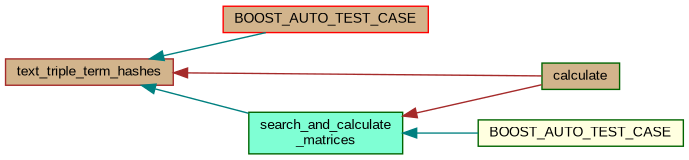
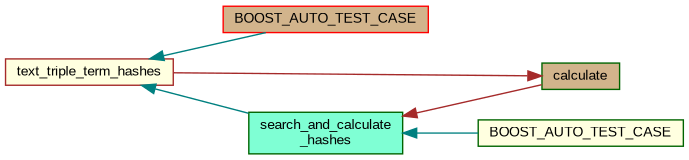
node "text_triple_term_hashes": fillcolor tan -> lightyellow
edge "calculate" -> "text_triple_term_hashes": reversed
node "search_and_calculate _matrices": label "search_and_calculate _matrices" -> "search_and_calculate _hashes"
